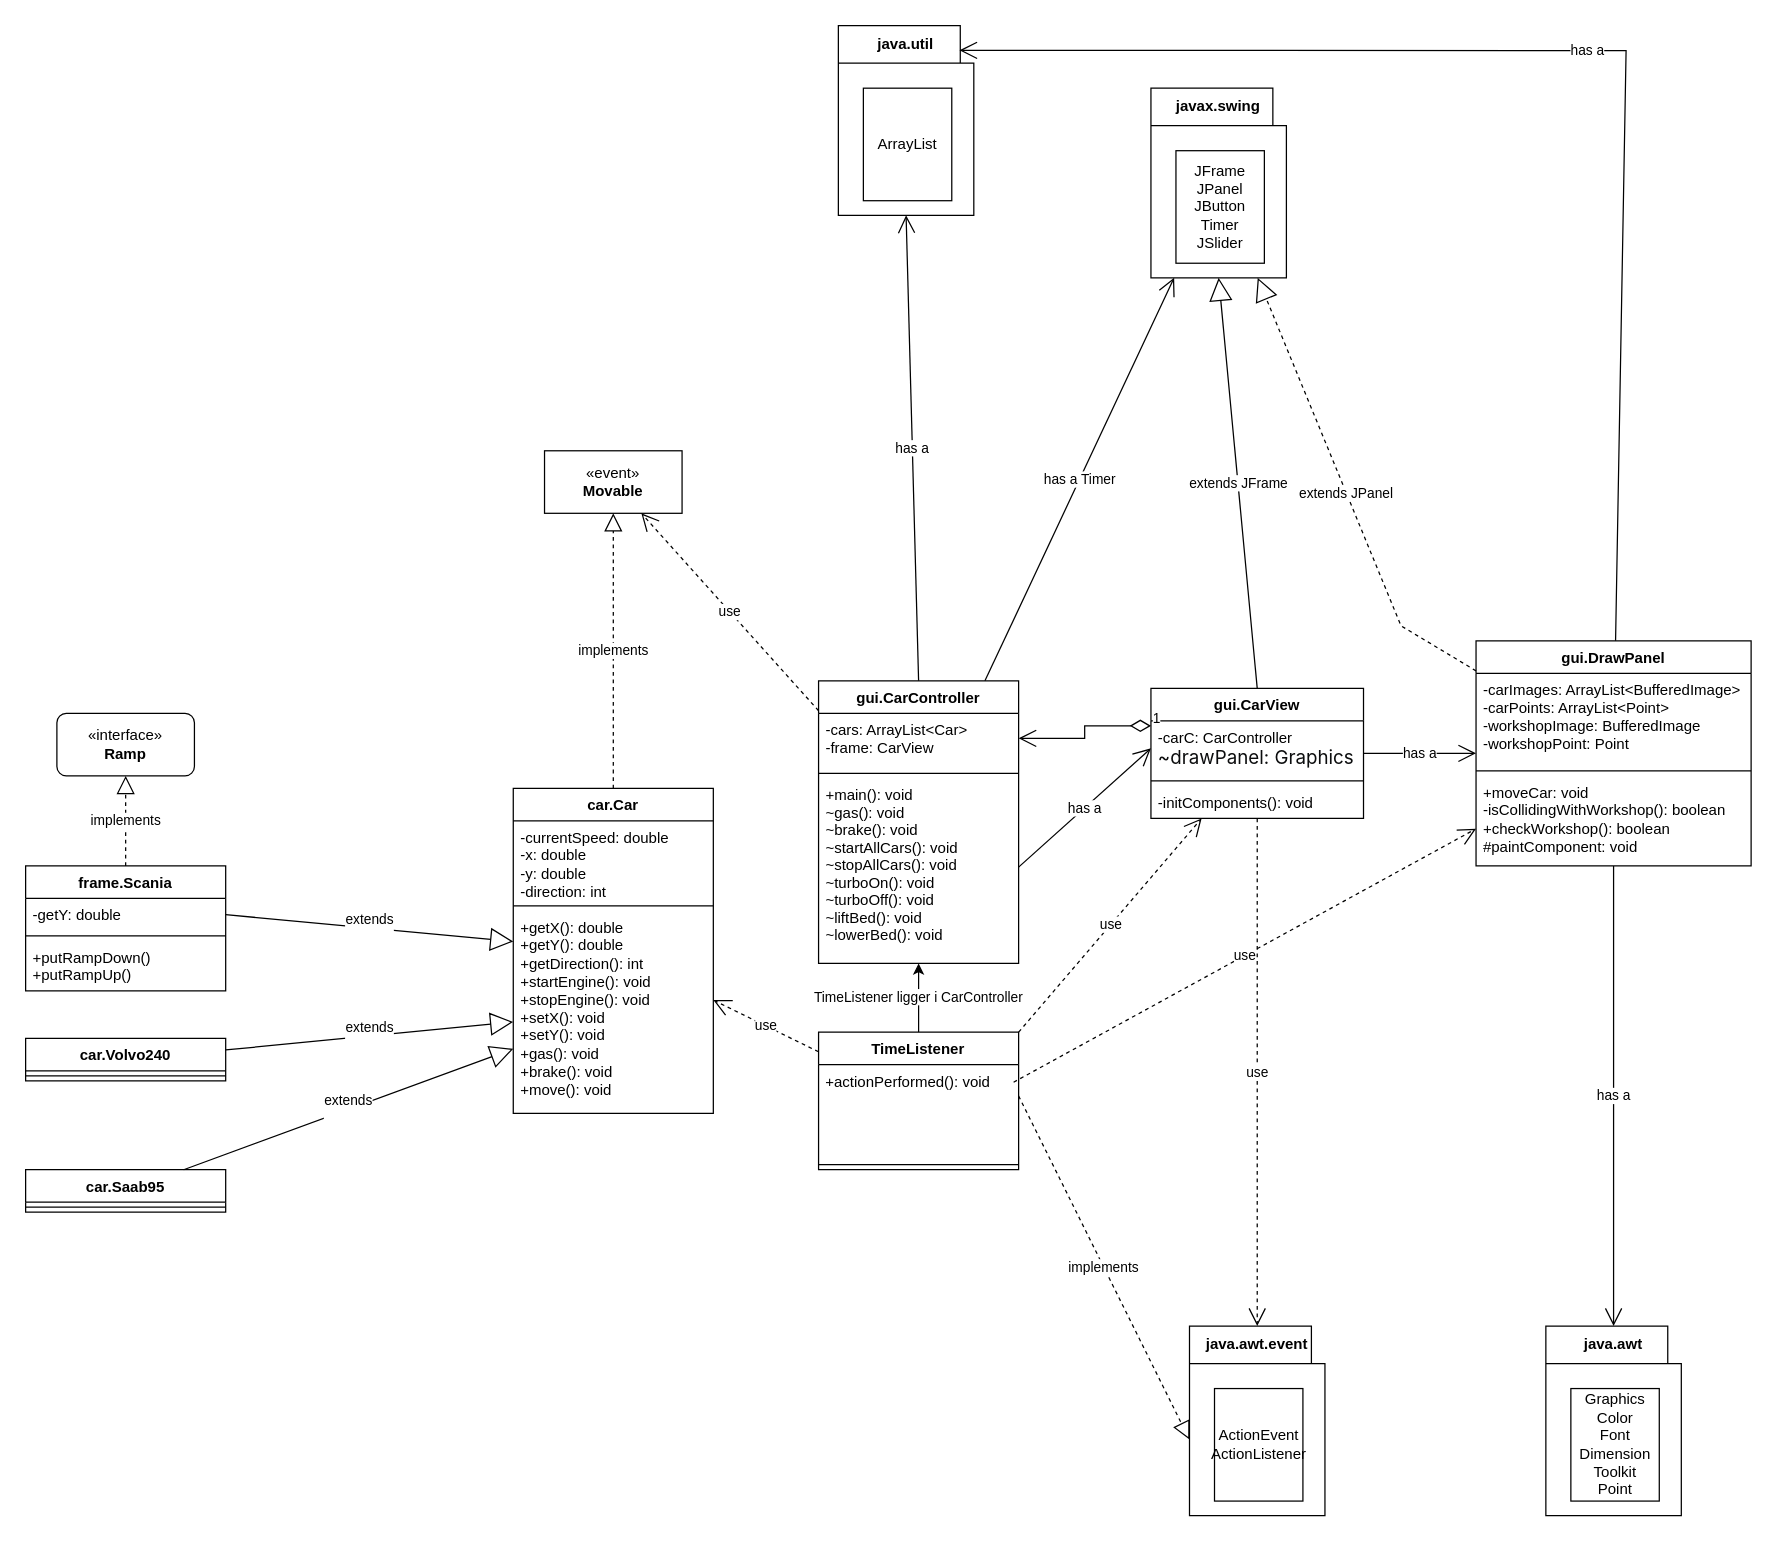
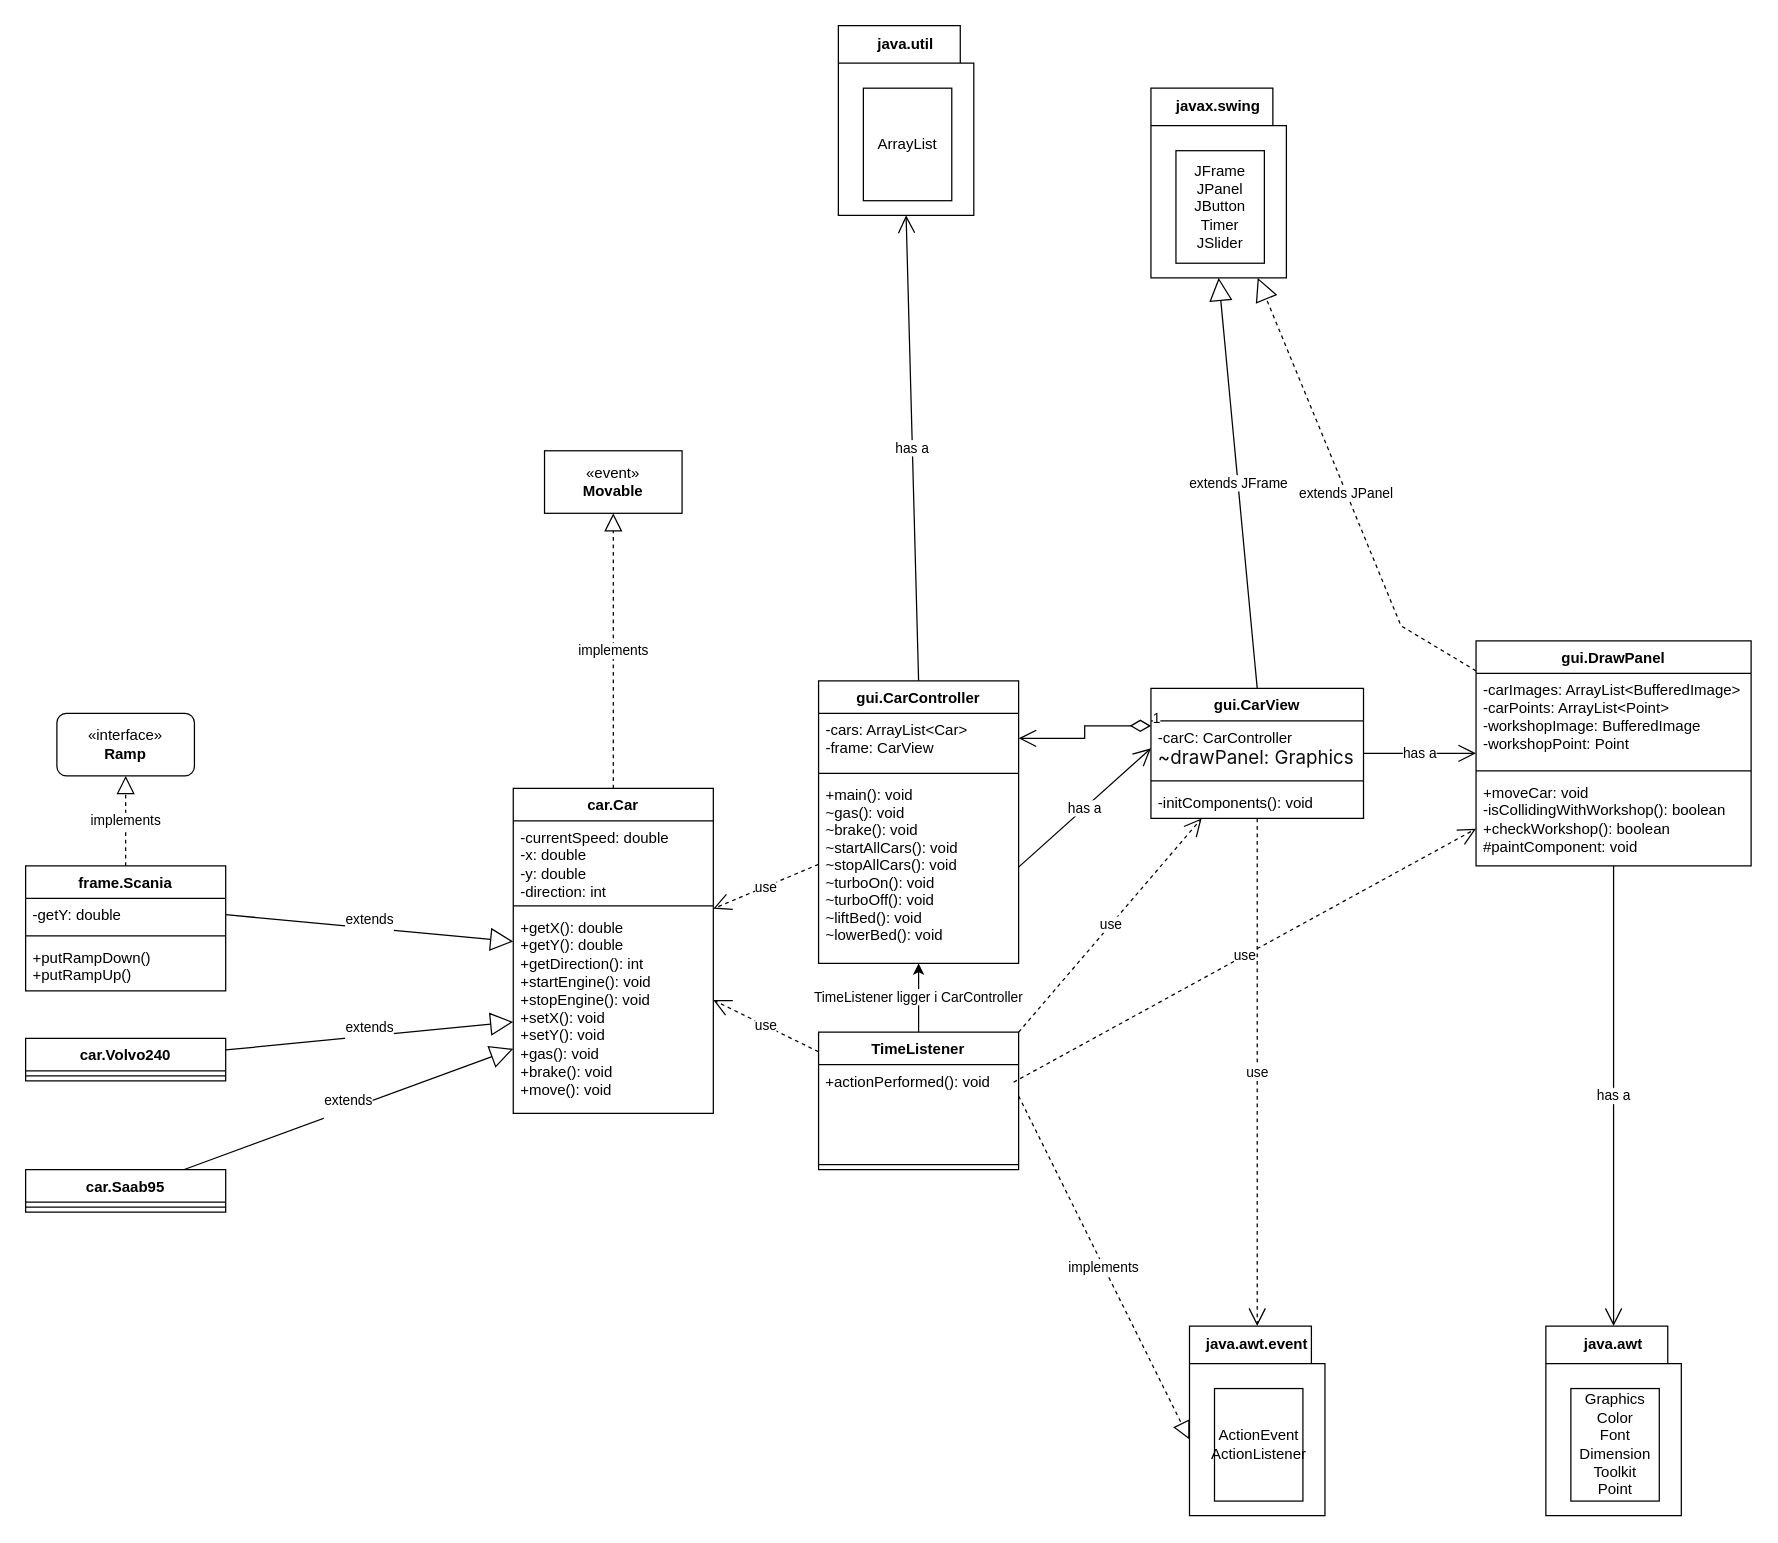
edge "gui.DrawPanel" -> "java.util": removed, label "has a"
edge "gui.CarController" -> "javax.swing": removed, label "has a Timer"
edge "gui.CarController" -> "«event» Movable": now "gui.CarController" -> "car.Car"
